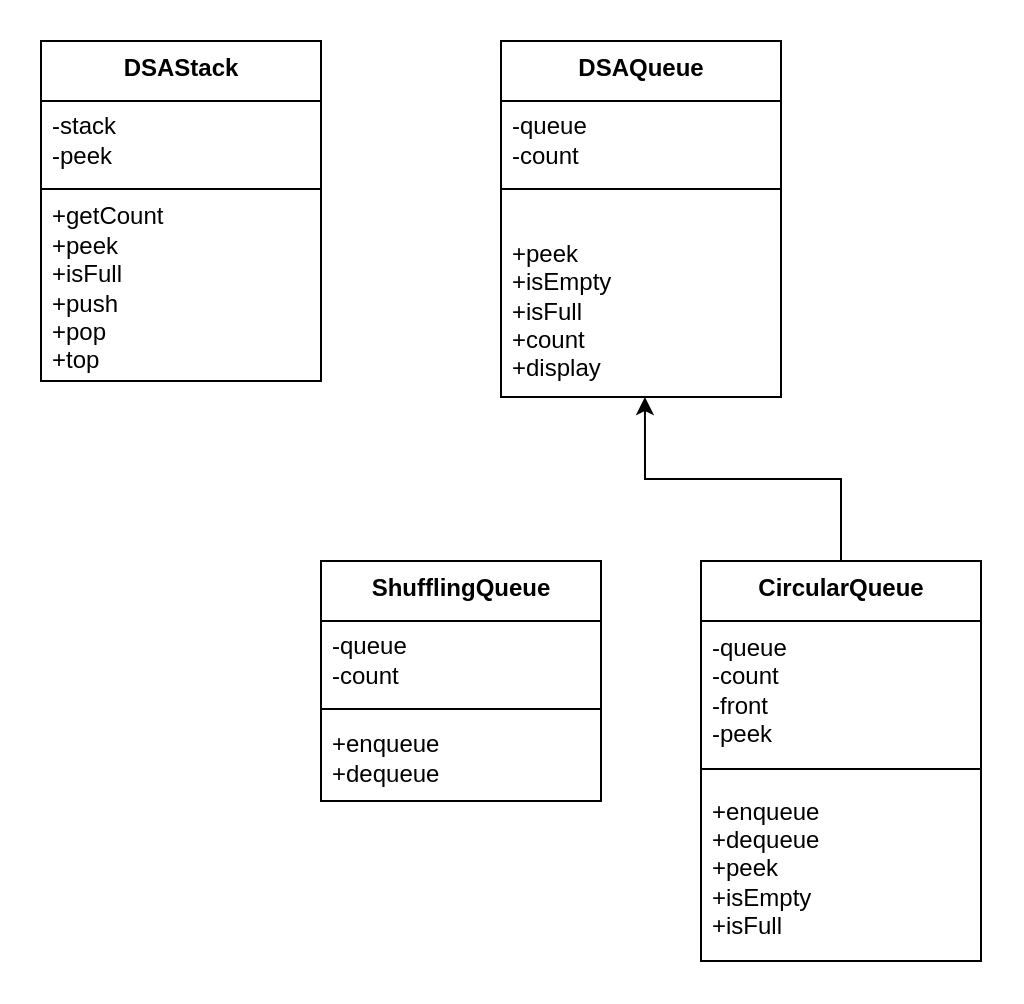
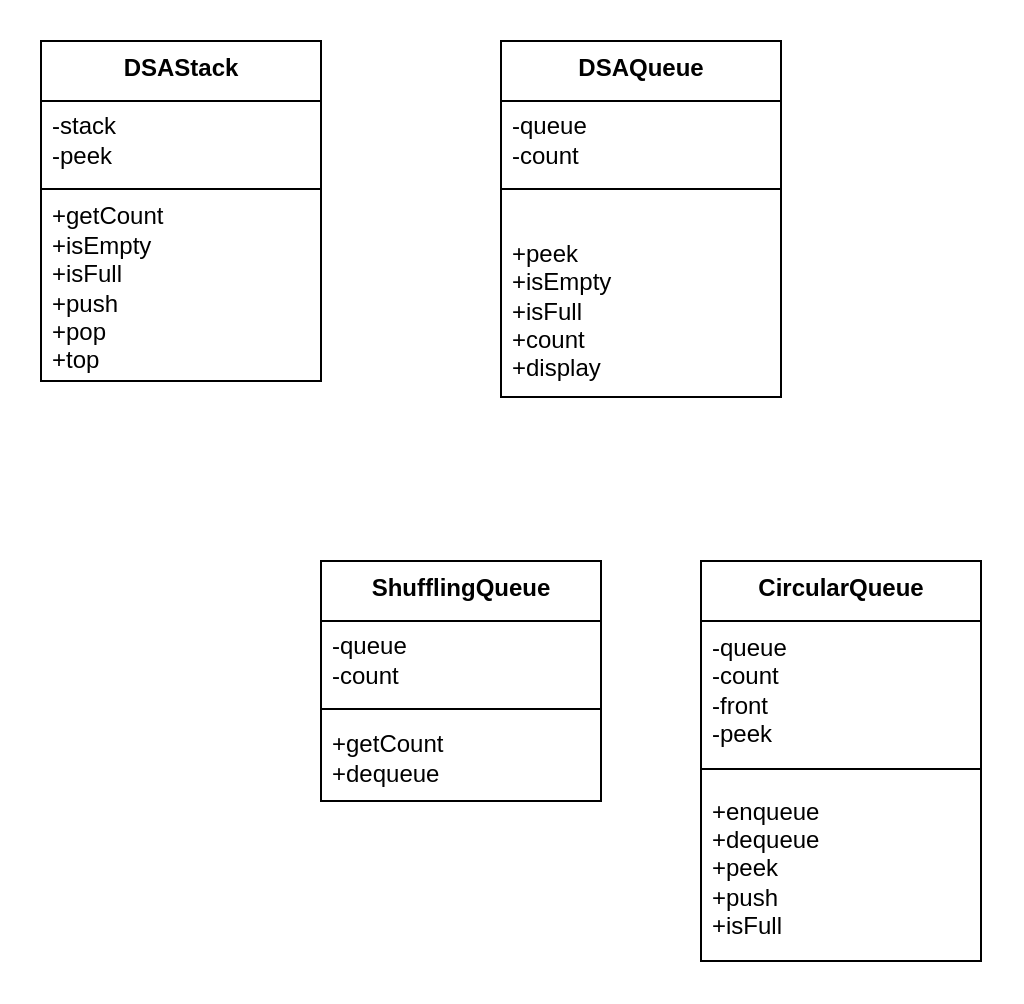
node "+getCount +peek +isFull +push +pop +top": label "+getCount +peek +isFull +push +pop +top" -> "+getCount +isEmpty +isFull +push +pop +top"
edge "CircularQueue" -> "+peek +isEmpty +isFull +count +display": removed
node "+enqueue +dequeue": label "+enqueue +dequeue" -> "+getCount +dequeue"
node "+enqueue +dequeue +peek +isEmpty +isFull": label "+enqueue +dequeue +peek +isEmpty +isFull" -> "+enqueue +dequeue +peek +push +isFull"
